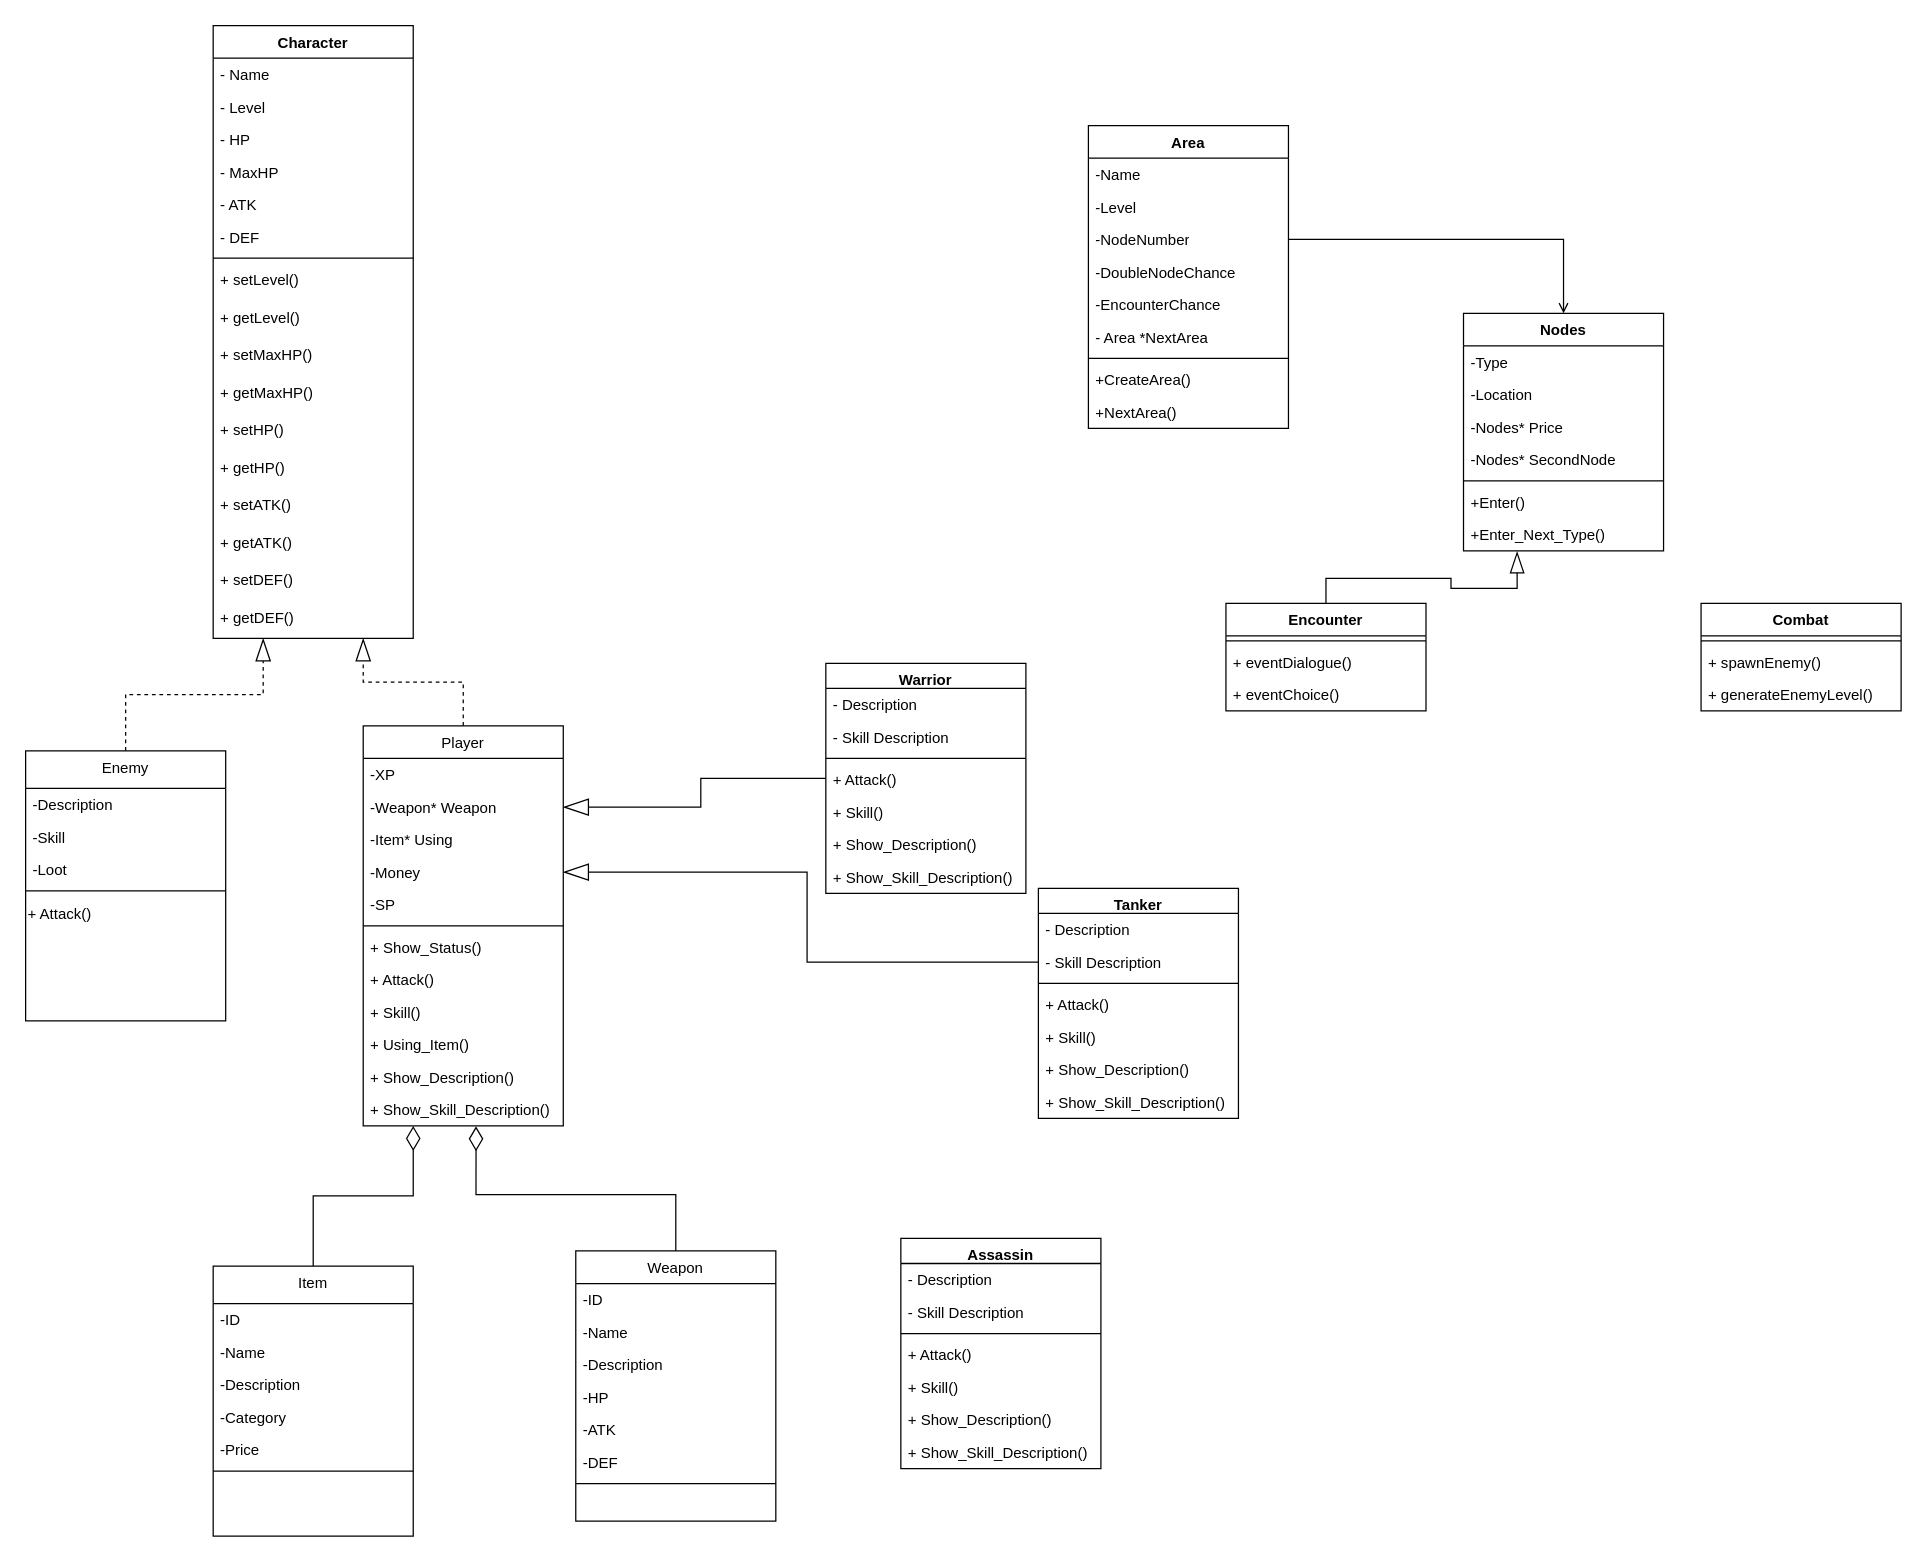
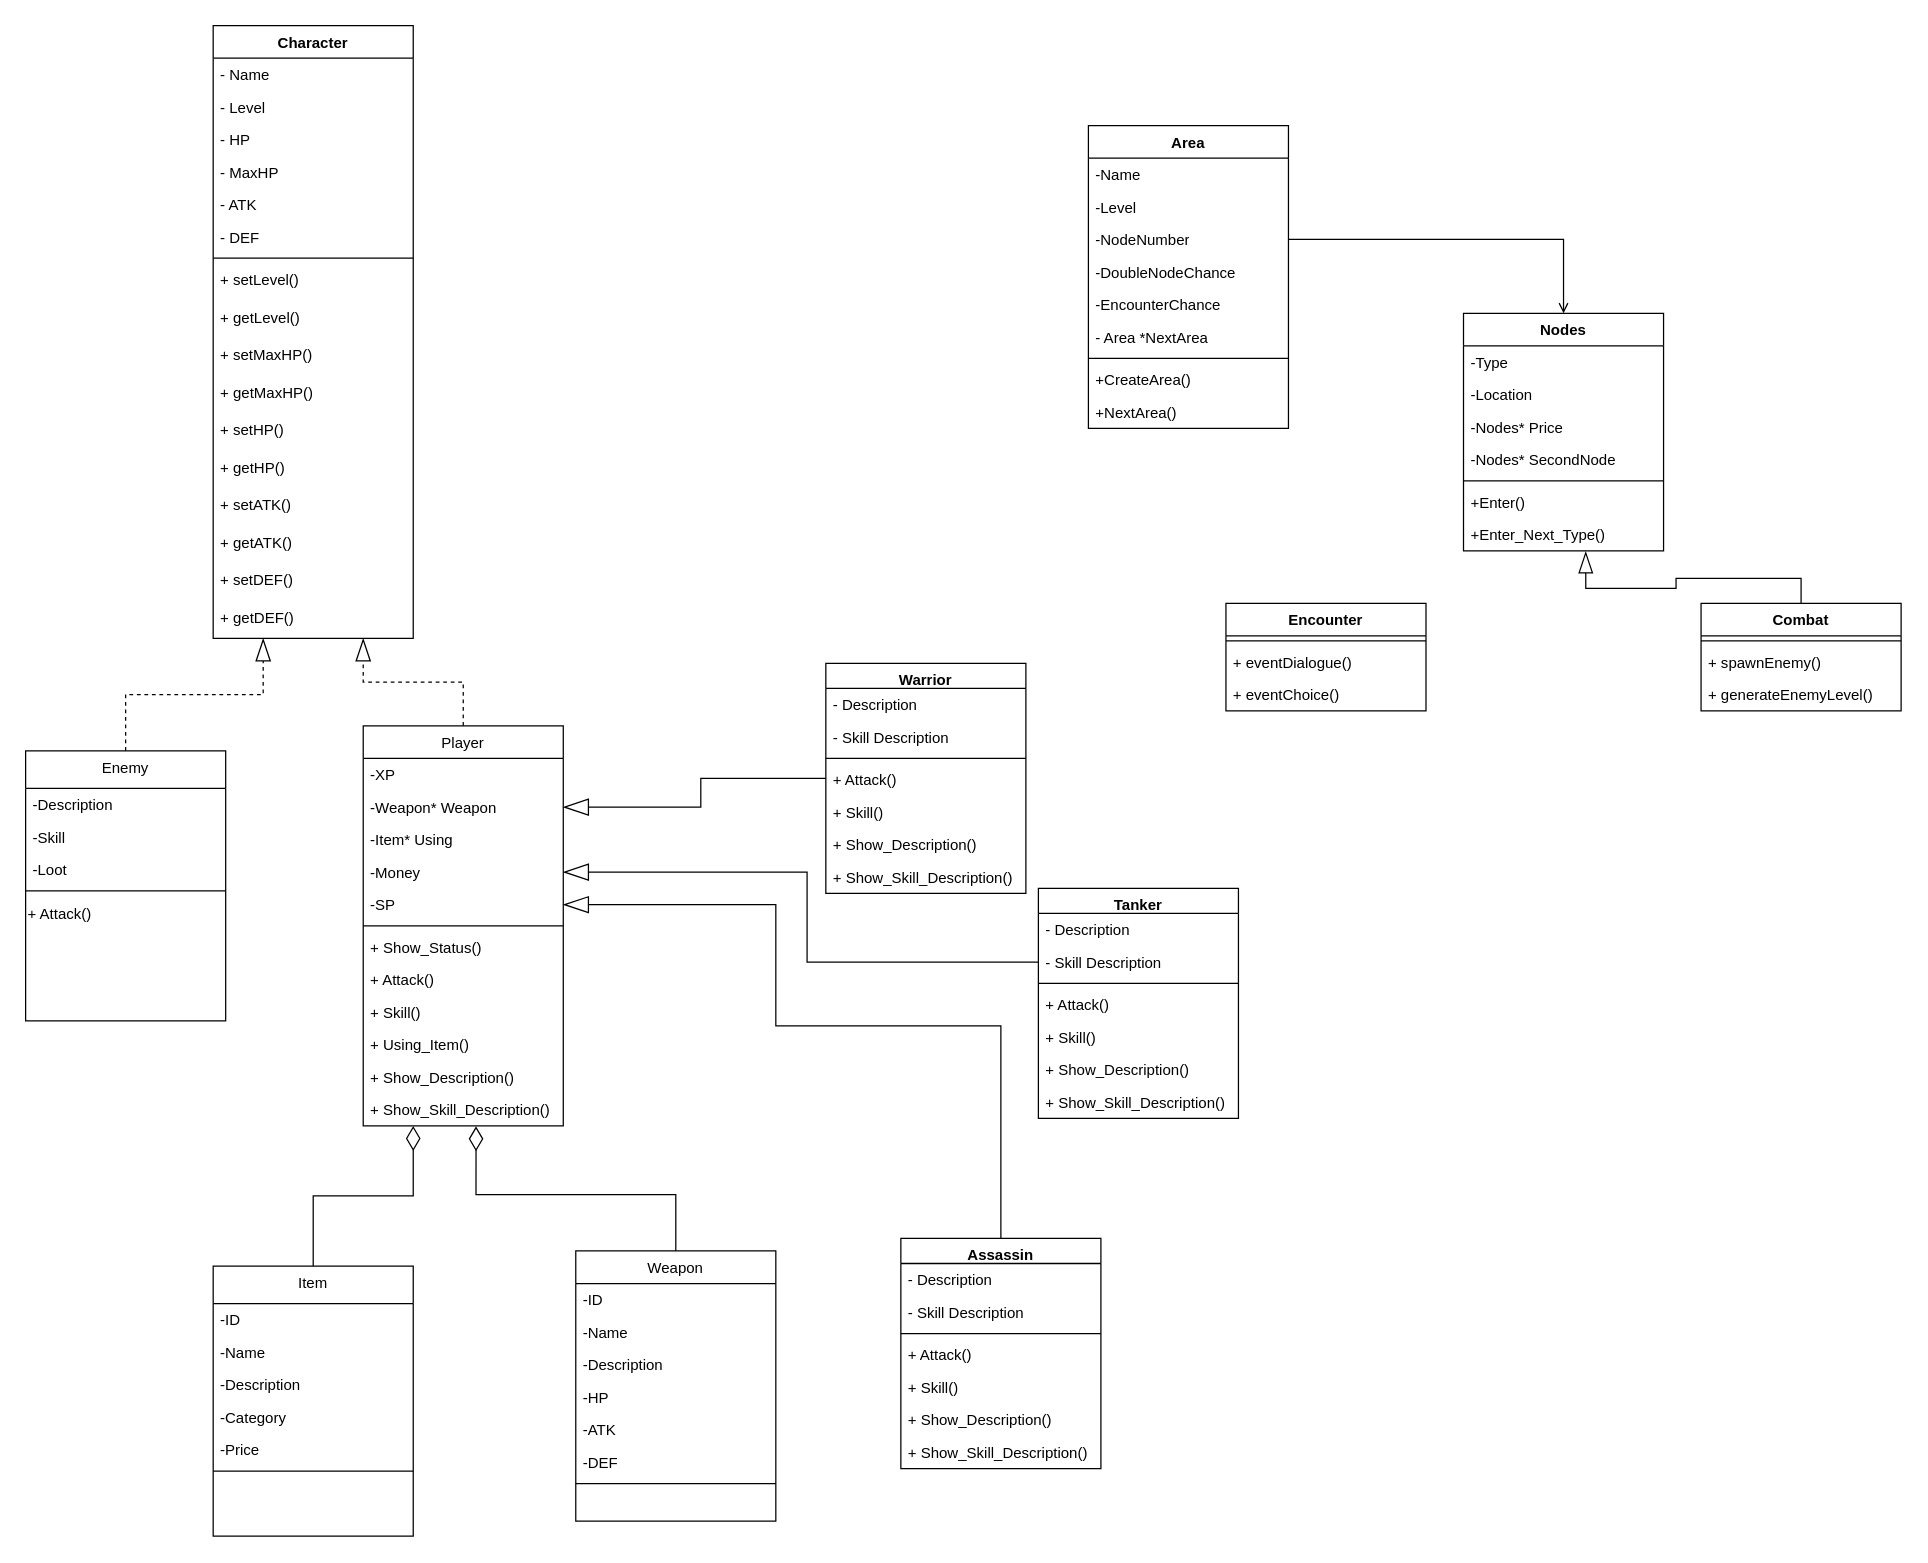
edge "Encounter" -> "+Enter_Next_Type()": removed
edge "Combat" -> "+Enter_Next_Type()": added
edge "Assassin" -> "-SP": added
